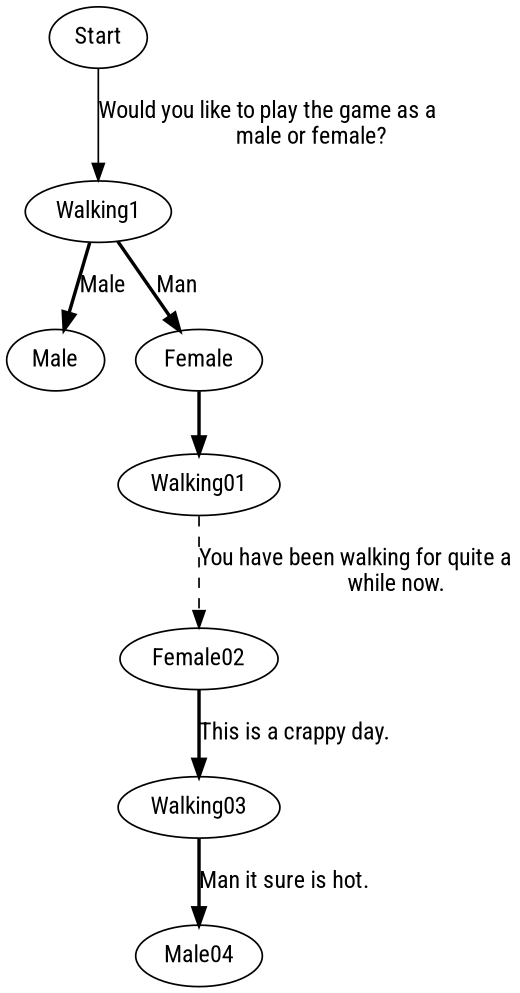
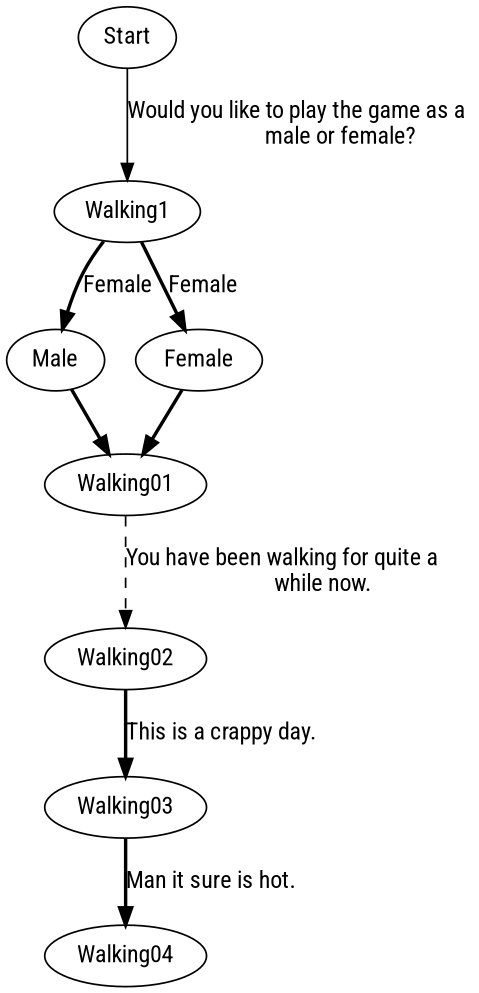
edge "Walking1" -> "Male": label "Male" -> "Female"
edge "Walking1" -> "Female": label "Man" -> "Female"
edge "Male" -> "Walking01": added
node "Female02": label "Female02" -> "Walking02"
node "Male04": label "Male04" -> "Walking04"
